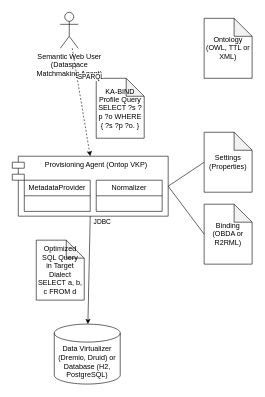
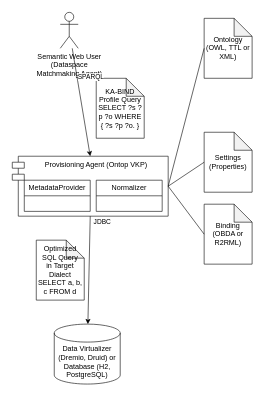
edge "Semantic Web User (Dataspace Matchmaking Agent)" -> "Provisioning Agent (Ontop VKP)": style dashed -> solid
edge "Ontology (OWL, TTL or XML)" -- "Provisioning Agent (Ontop VKP)": added
